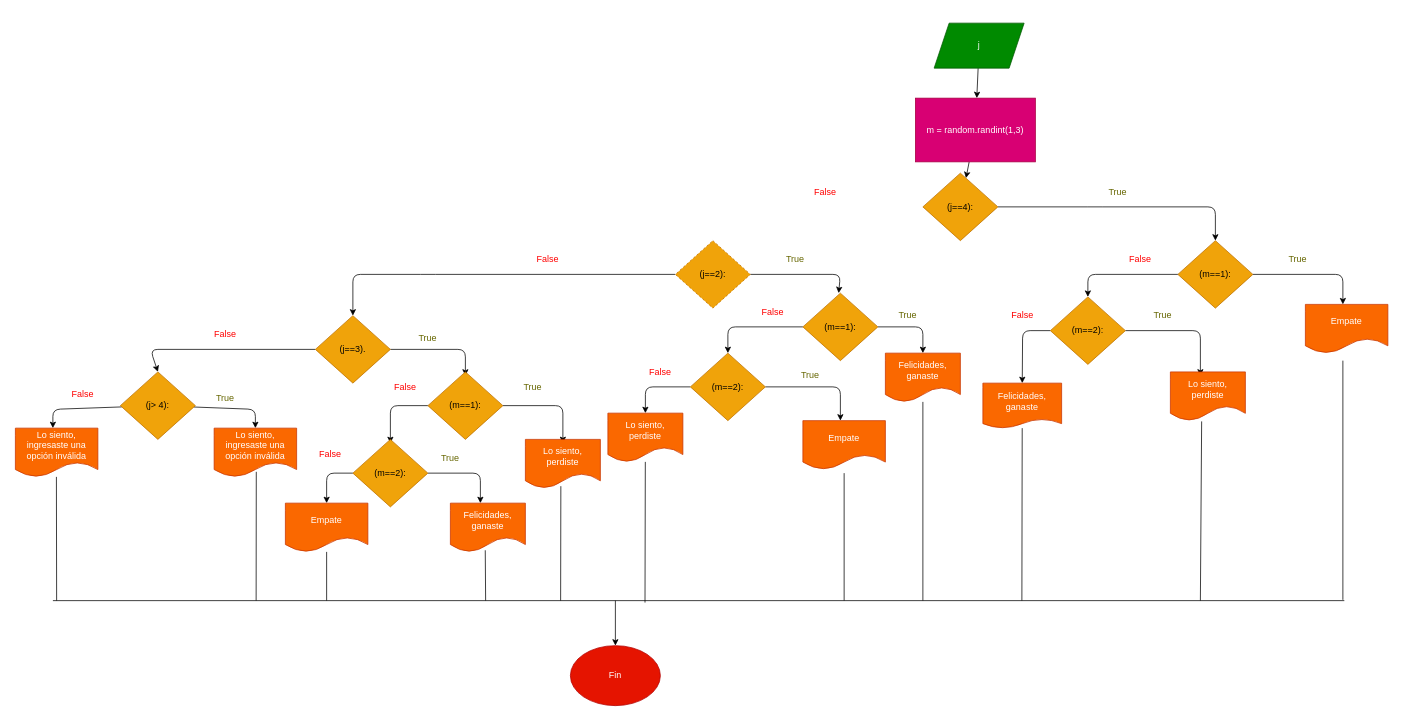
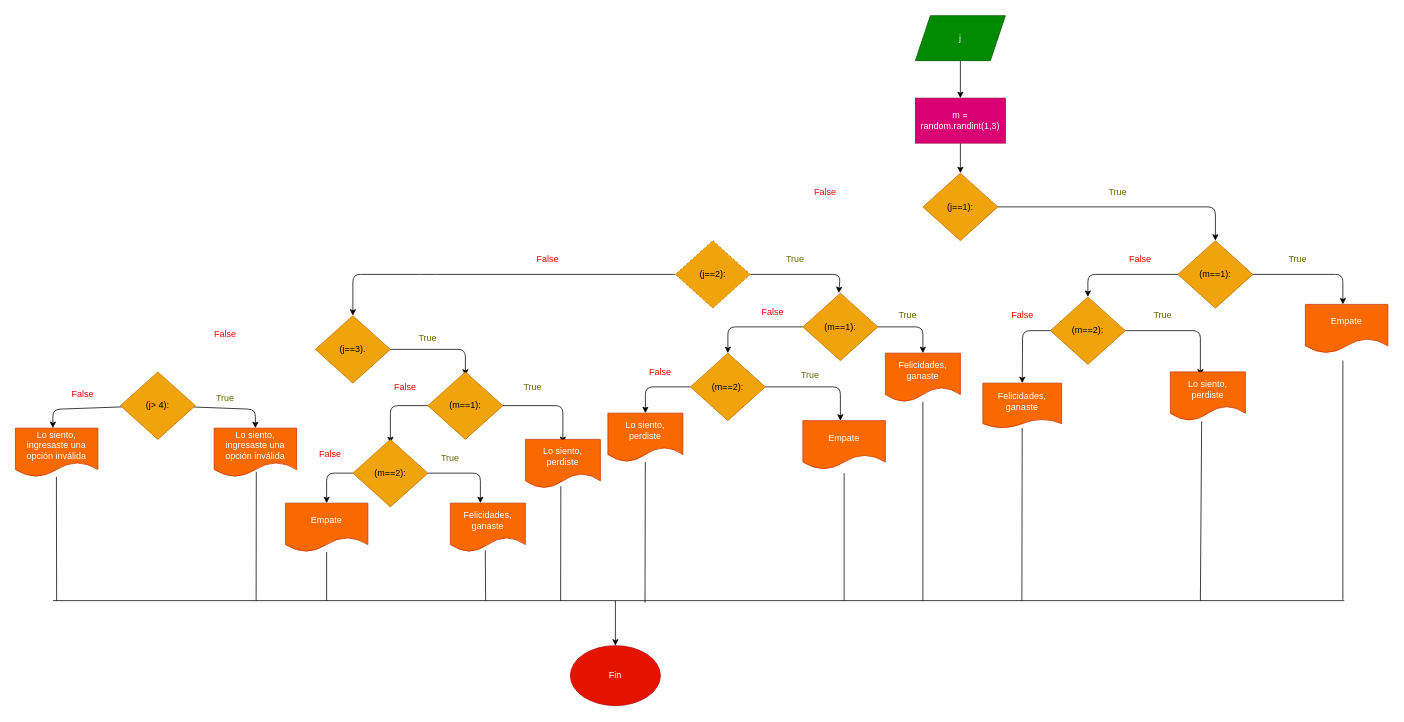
node "j": moved (979, 45) -> (960, 38)
node "m = random.randint(1,3)": size 120x64 -> 90x45
node "(j==4):": label "(j==4):" -> "(j==1):"
edge "(j==3)." -> "(j> 4):": removed
